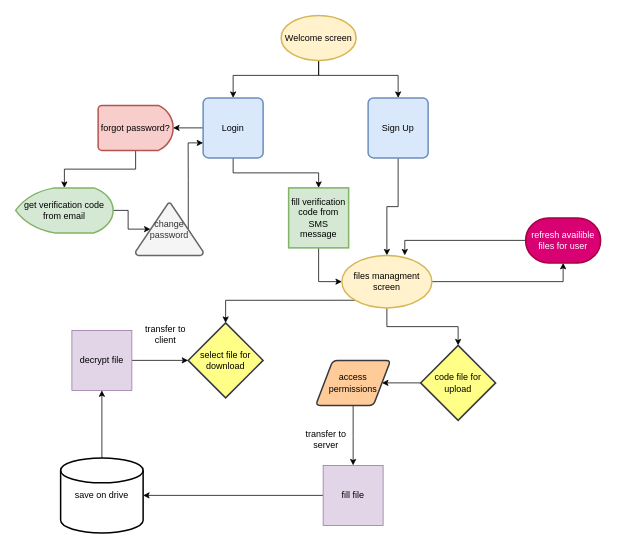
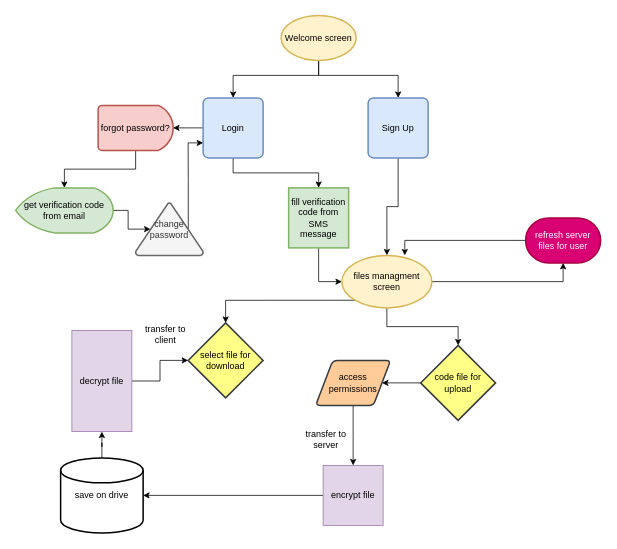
node "refresh availible files for user": label "refresh availible files for user" -> "refresh server files for user"
node "decrypt file": size 60x60 -> 60x101
node "fill file": label "fill file" -> "encrypt file"
